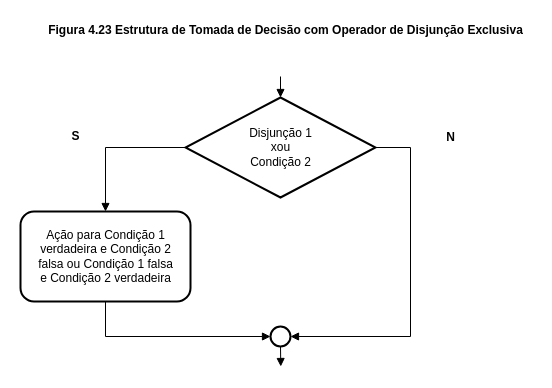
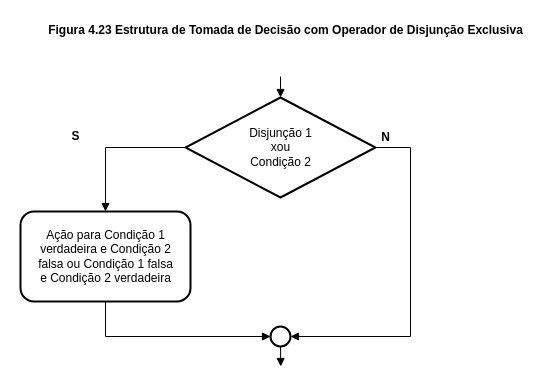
node "N": moved (451, 138) -> (386, 138)
